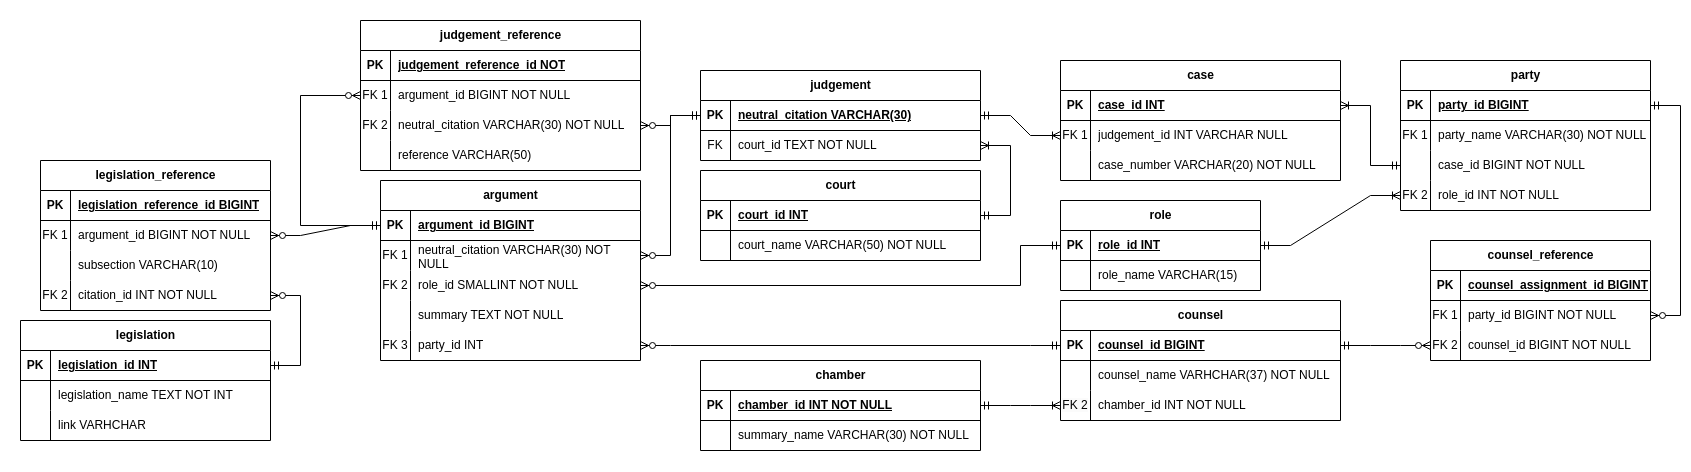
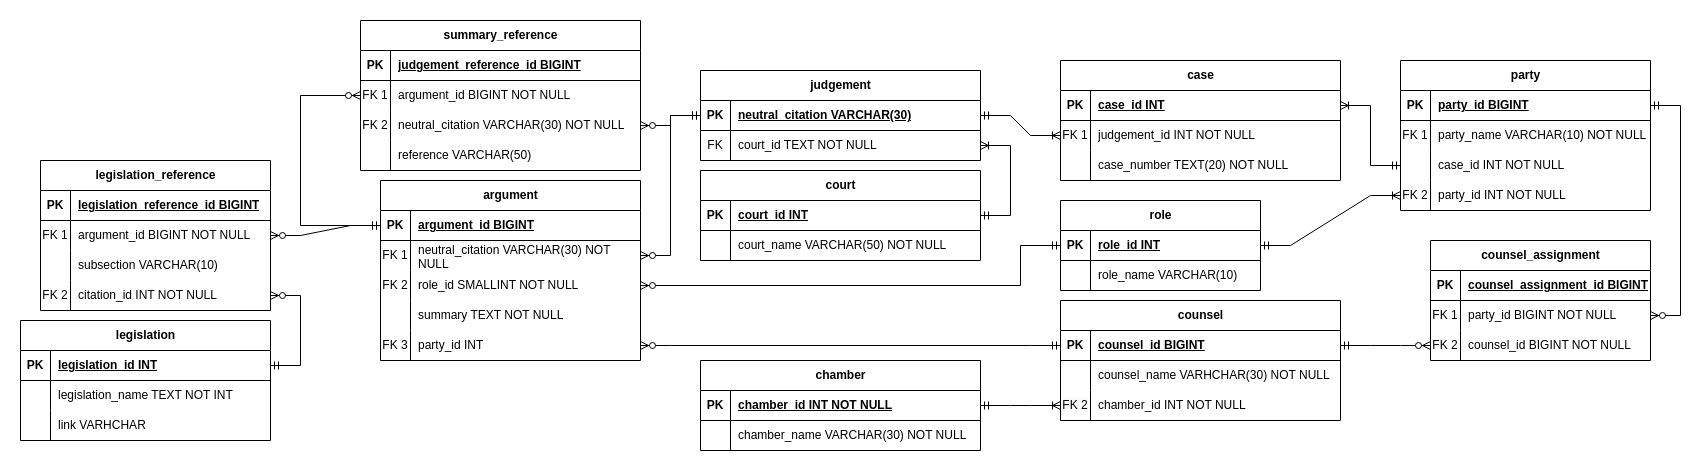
node "judgement_reference": label "judgement_reference" -> "summary_reference"
node "judgement_reference_id NOT": label "judgement_reference_id NOT" -> "judgement_reference_id BIGINT"
node "judgement_id INT VARCHAR NULL": label "judgement_id INT VARCHAR NULL" -> "judgement_id INT NOT NULL"
node "party_name VARCHAR(30) NOT NULL": label "party_name VARCHAR(30) NOT NULL" -> "party_name VARCHAR(10) NOT NULL"
node "case_number VARCHAR(20) NOT NULL": label "case_number VARCHAR(20) NOT NULL" -> "case_number TEXT(20) NOT NULL"
node "case_id BIGINT NOT NULL": label "case_id BIGINT NOT NULL" -> "case_id INT NOT NULL"
node "role_id INT NOT NULL": label "role_id INT NOT NULL" -> "party_id INT NOT NULL"
node "counsel_reference": label "counsel_reference" -> "counsel_assignment"
node "role_name VARCHAR(15)": label "role_name VARCHAR(15)" -> "role_name VARCHAR(10)"
node "counsel_name VARHCHAR(37) NOT NULL": label "counsel_name VARHCHAR(37) NOT NULL" -> "counsel_name VARHCHAR(30) NOT NULL"
node "summary_name VARCHAR(30) NOT NULL": label "summary_name VARCHAR(30) NOT NULL" -> "chamber_name VARCHAR(30) NOT NULL"
